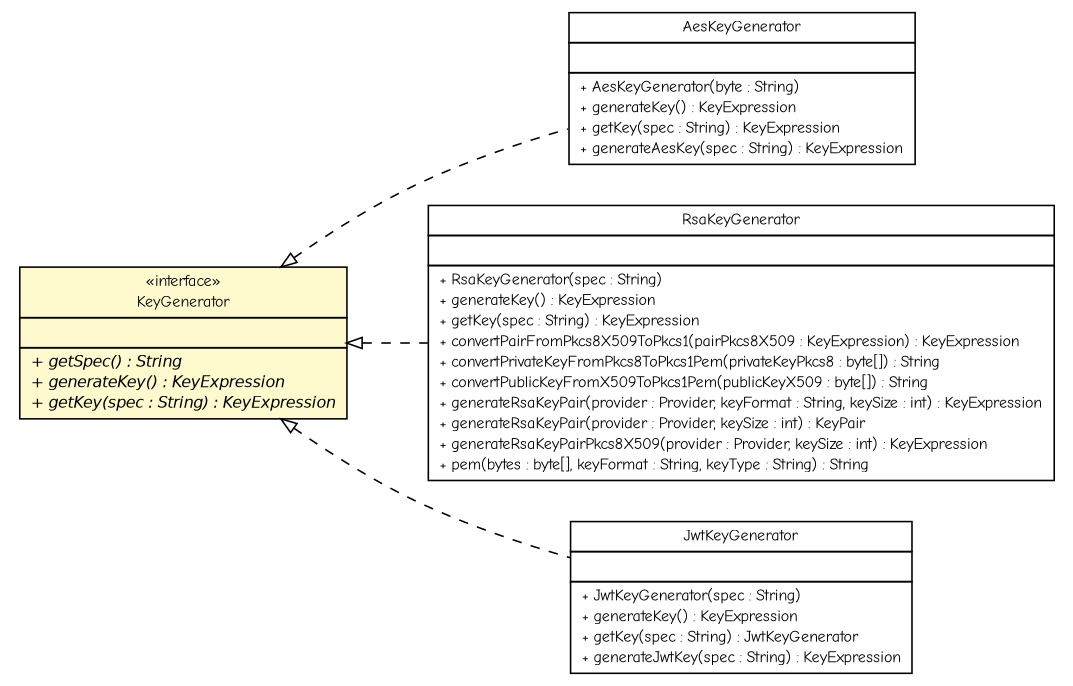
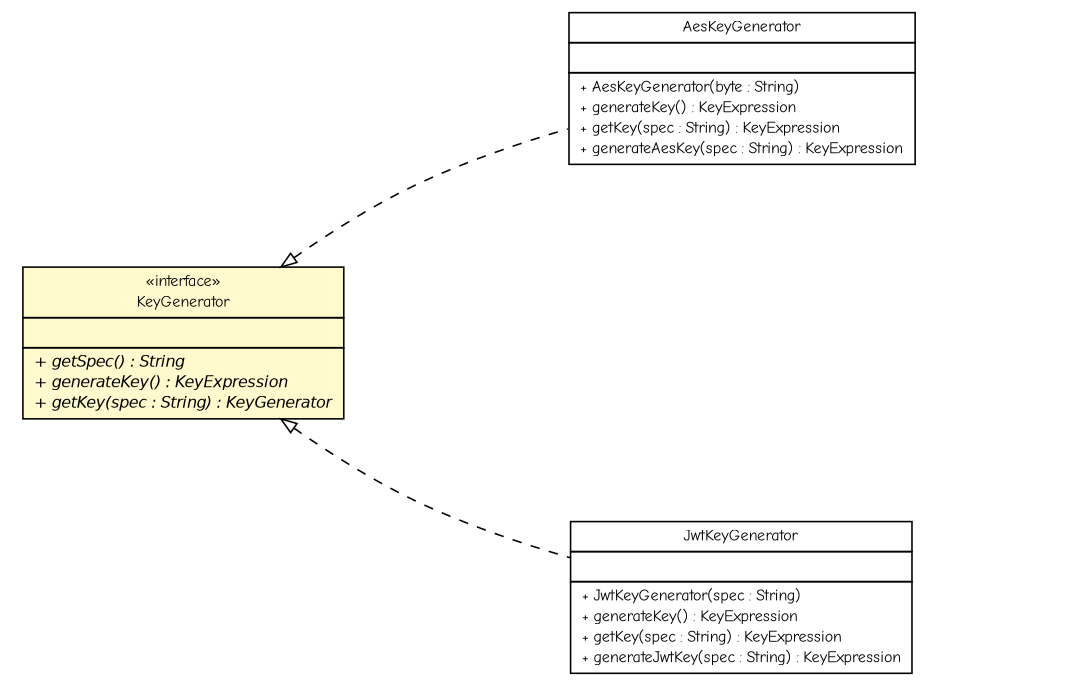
node "RsaKeyGenerator": removed
node "KeyGenerator": text "+ getKey(spec : String) : KeyExpression" -> "+ getKey(spec : String) : KeyGenerator"
node "JwtKeyGenerator": text "+ getKey(spec : String) : JwtKeyGenerator" -> "+ getKey(spec : String) : KeyExpression"
